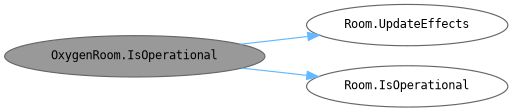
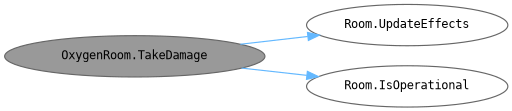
node "OxygenRoom.IsOperational": label "OxygenRoom.IsOperational" -> "OxygenRoom.TakeDamage"
